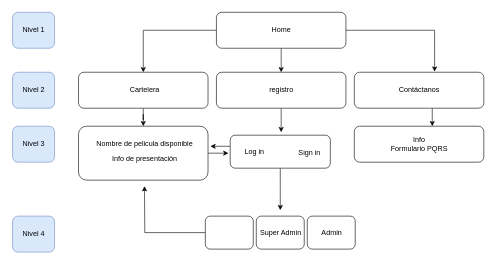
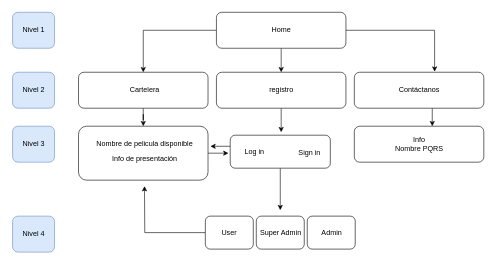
node "Info Formulario PQRS": label "Info Formulario PQRS" -> "Info Nombre PQRS"
node "User": added
